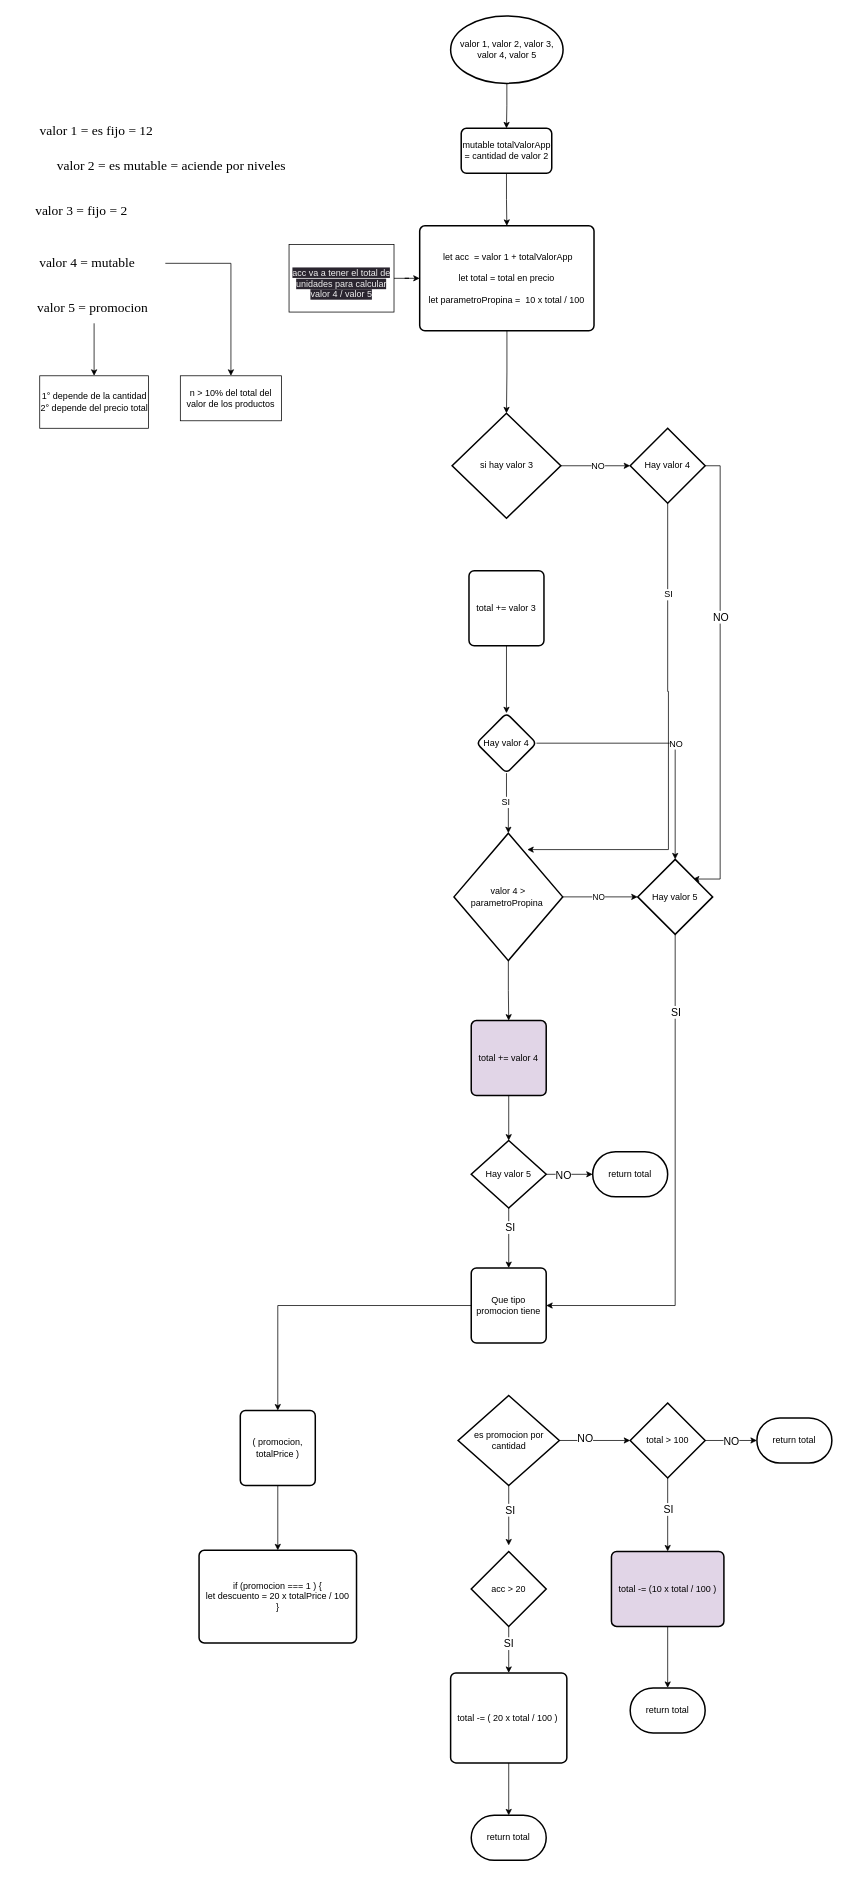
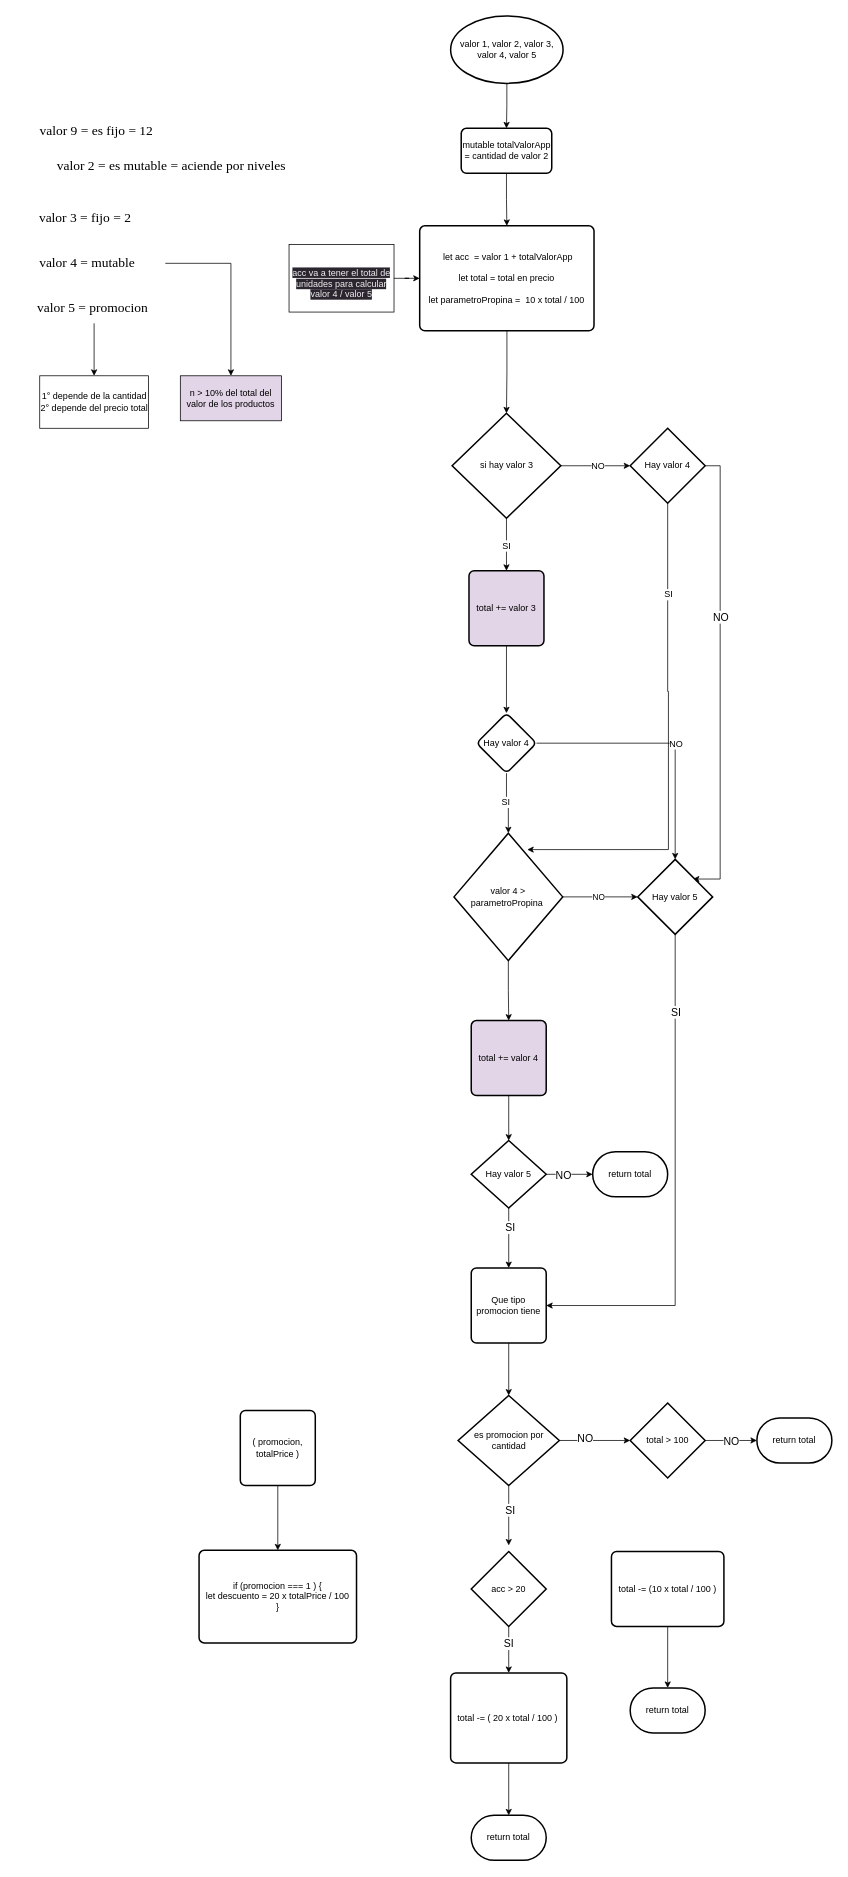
node "valor 1 = es fijo = 12": label "valor 1 = es fijo = 12" -> "valor 9 = es fijo = 12"
node "valor 3 = fijo = 2": moved (83, 210) -> (87, 218)
node "n > 10% del total del valor de los productos": fillcolor #ffffff -> #e1d5e7
edge "si hay valor 3" -> "total += valor 3": added, label "SI"
node "total += valor 3": fillcolor #ffffff -> #e1d5e7
edge "Que tipo promocion tiene" -> "( promocion, totalPrice )": now "Que tipo promocion tiene" -> "es promocion por cantidad"
edge "total > 100" -> "total -= (10 x total / 100 )": removed, label "SI"
node "total -= (10 x total / 100 )": fillcolor #e1d5e7 -> #ffffff
